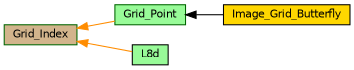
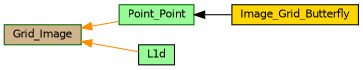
node "Grid_Point": label "Grid_Point" -> "Point_Point"
node "Grid_Index": label "Grid_Index" -> "Grid_Image"
node "L8d": label "L8d" -> "L1d"
